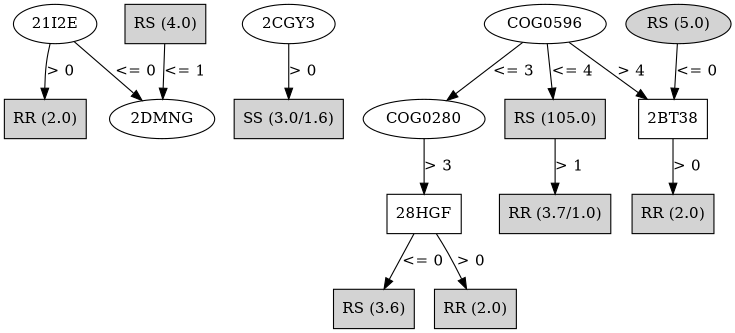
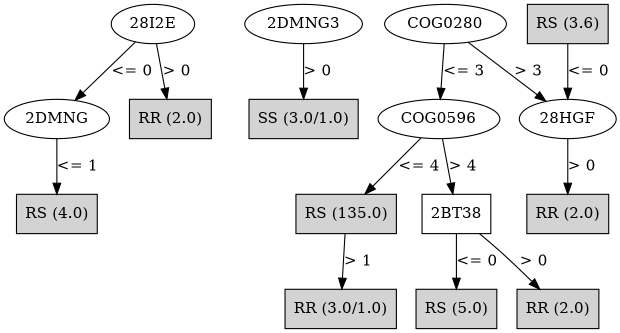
node "21I2E": label "21I2E" -> "28I2E"
node "2CGY3": label "2CGY3" -> "2DMNG3"
node "RS (5.0)": shape ellipse -> box
edge "RS (4.0)" -> "2DMNG": reversed
edge "RS (5.0)" -> "2BT38": reversed
edge "COG0596" -> "COG0280": reversed
node "SS (3.0/1.6)": label "SS (3.0/1.6)" -> "SS (3.0/1.0)"
node "RS (105.0)": label "RS (105.0)" -> "RS (135.0)"
node "28HGF": shape box -> ellipse
node "RR (3.7/1.0)": label "RR (3.7/1.0)" -> "RR (3.0/1.0)"
edge "28HGF" -> "RS (3.6)": reversed
